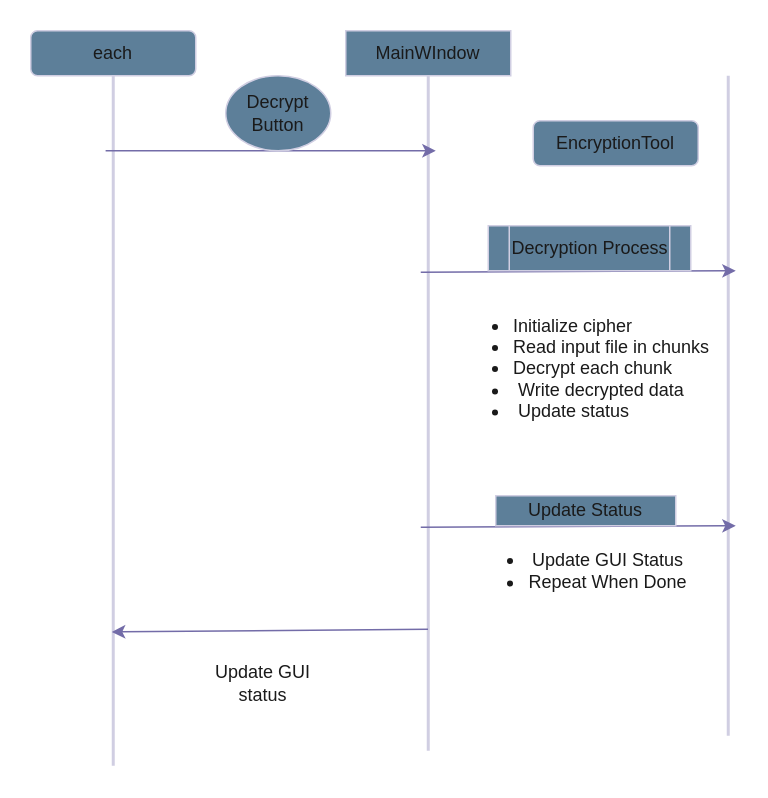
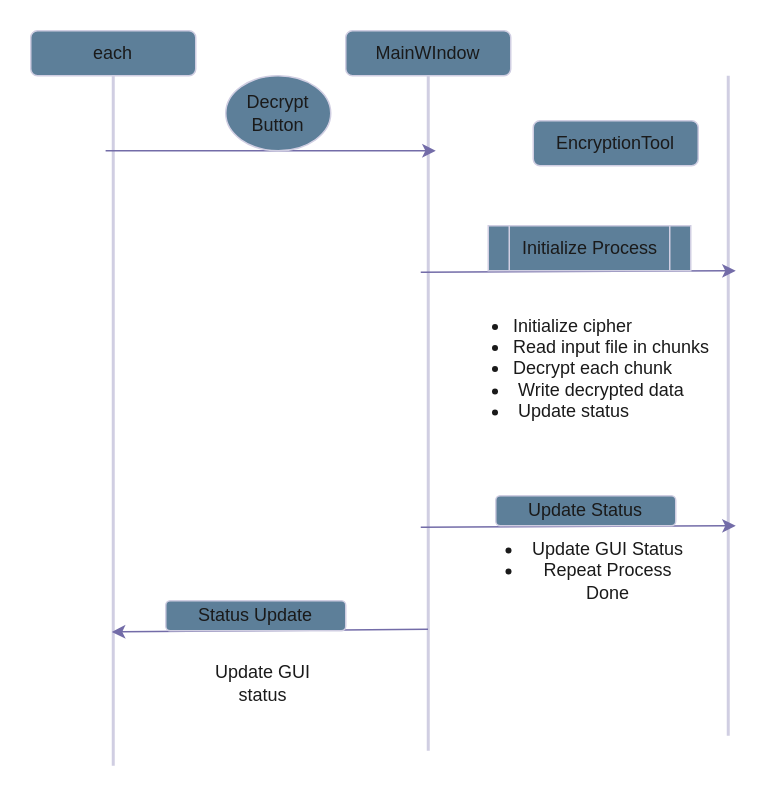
node "MainWIndow": shape rectangle -> rounded rectangle
node "Decryption Process": label "Decryption Process" -> "Initialize Process"
node "Update Status": shape rectangle -> rounded rectangle
node "Update GUI Status Repeat When Done": label "Update GUI Status Repeat When Done" -> "Update GUI Status Repeat Process Done"
node "Status Update": added
